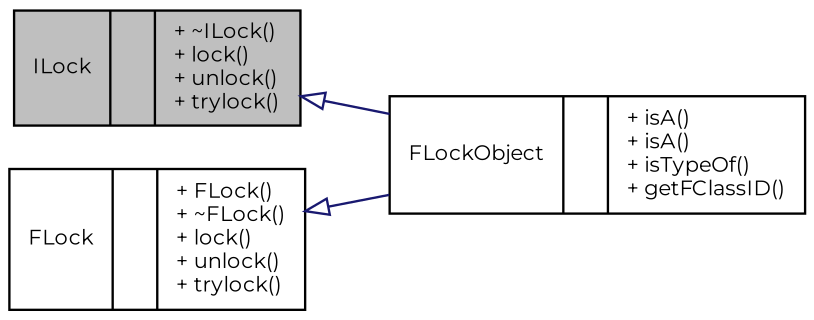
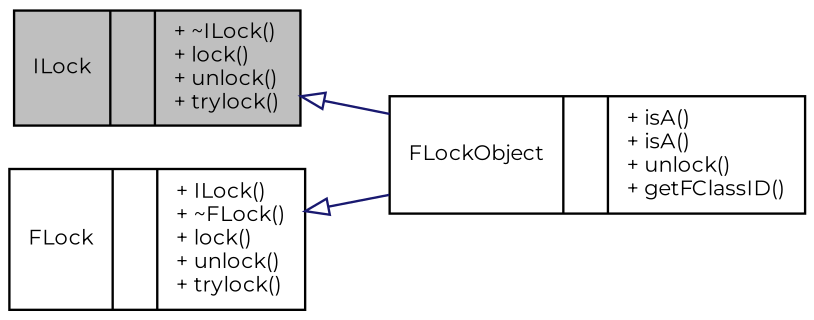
node "FLockObject": text "+ isTypeOf()" -> "+ unlock()"
node "FLock": text "+ FLock()" -> "+ ILock()"
